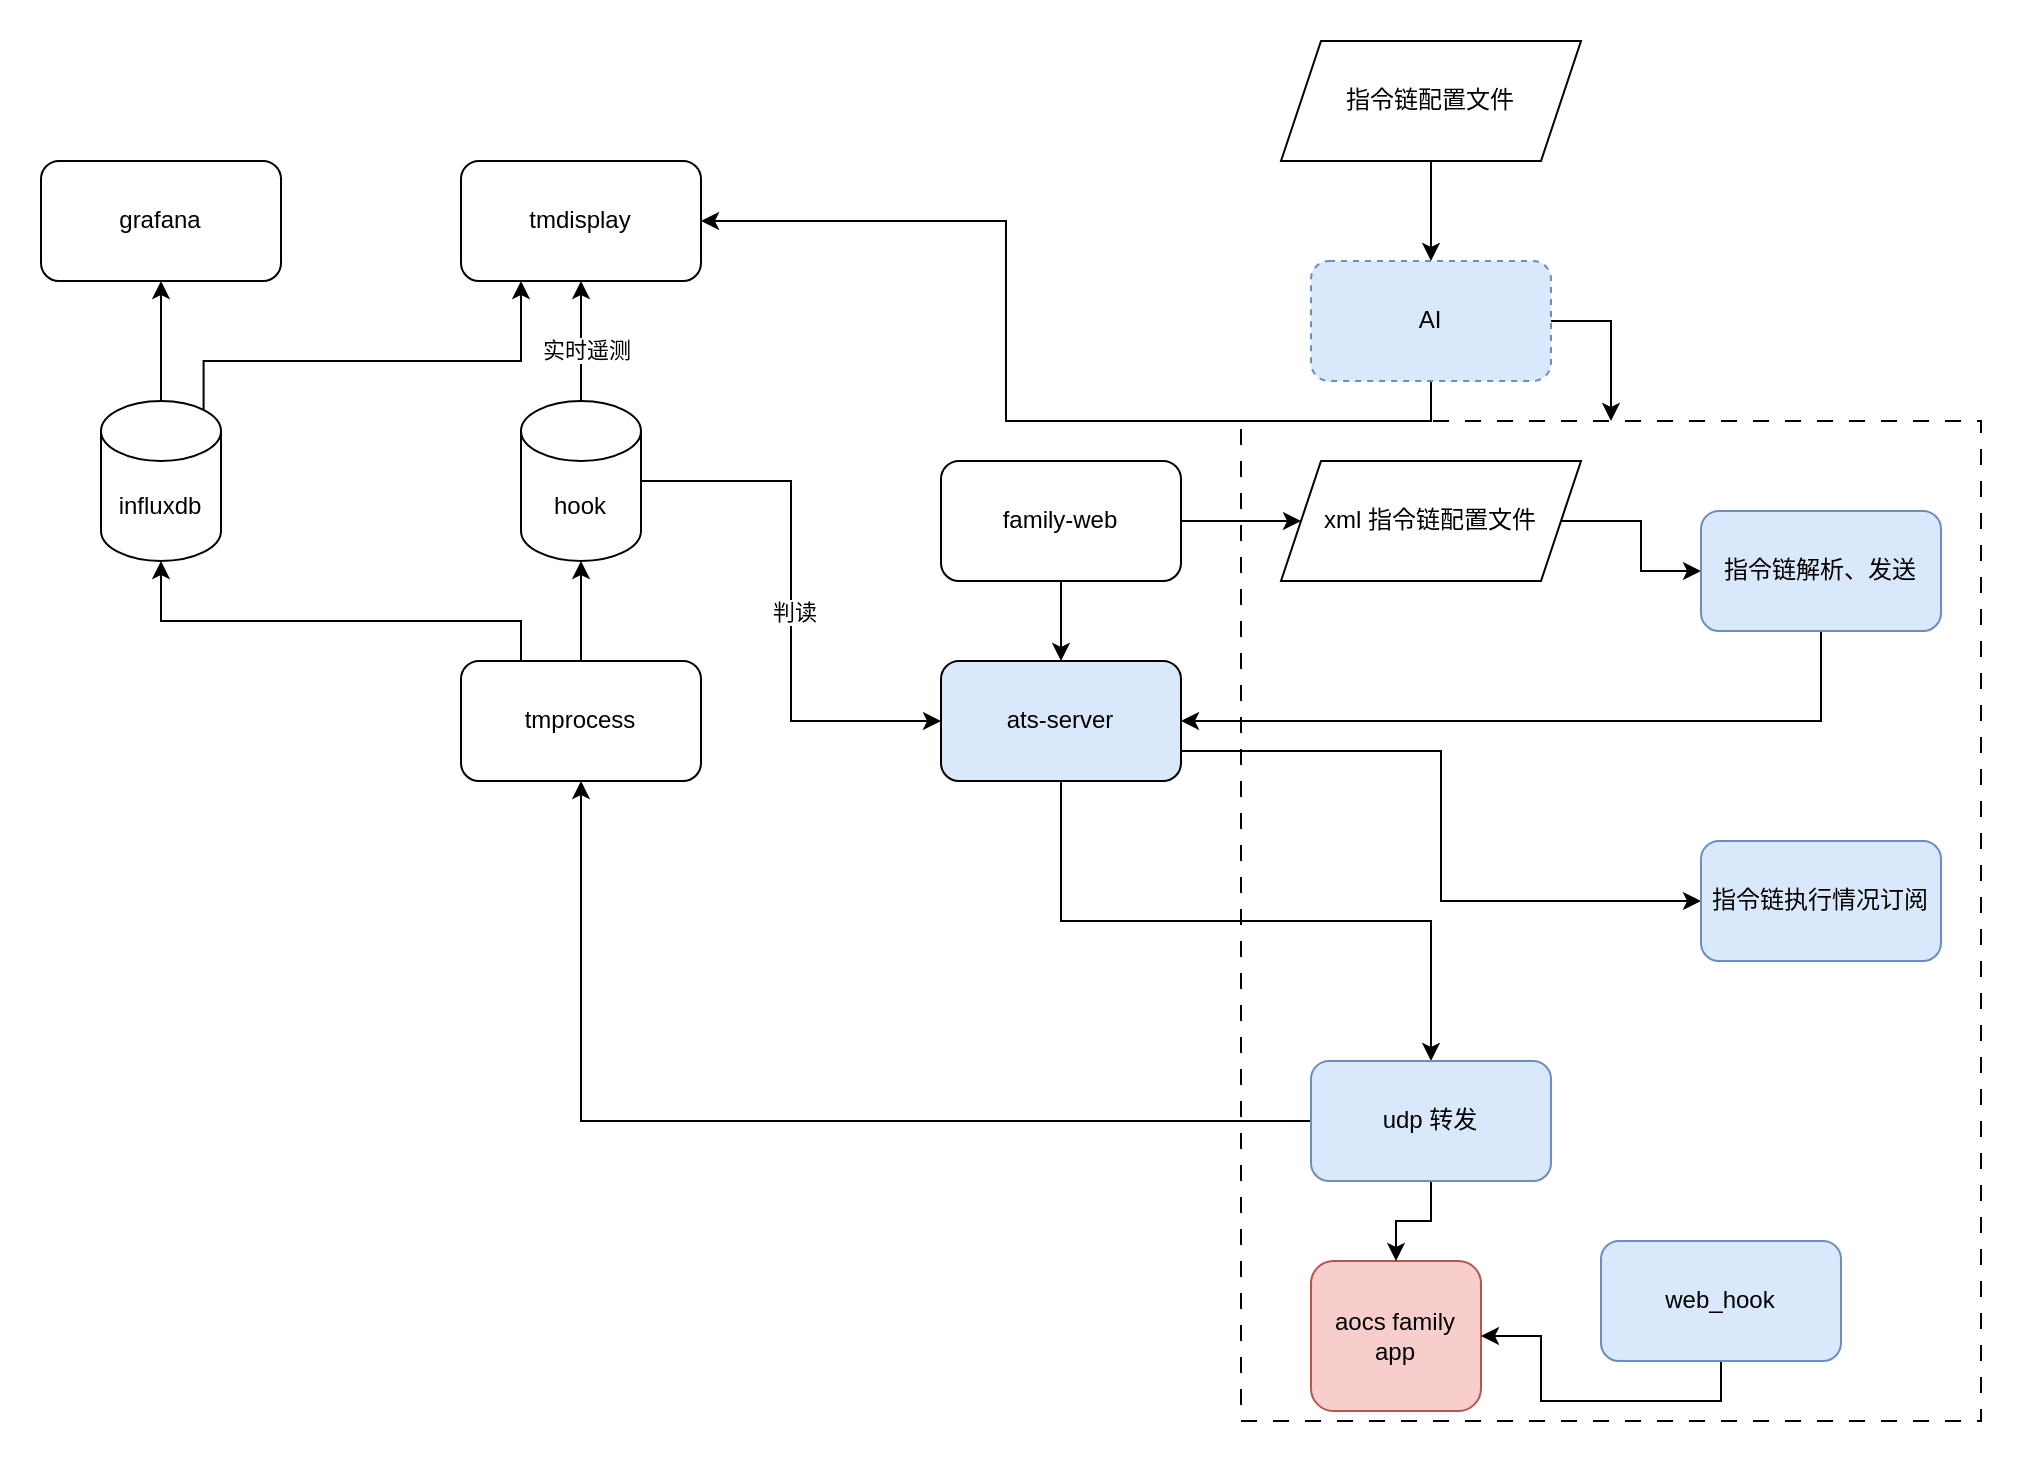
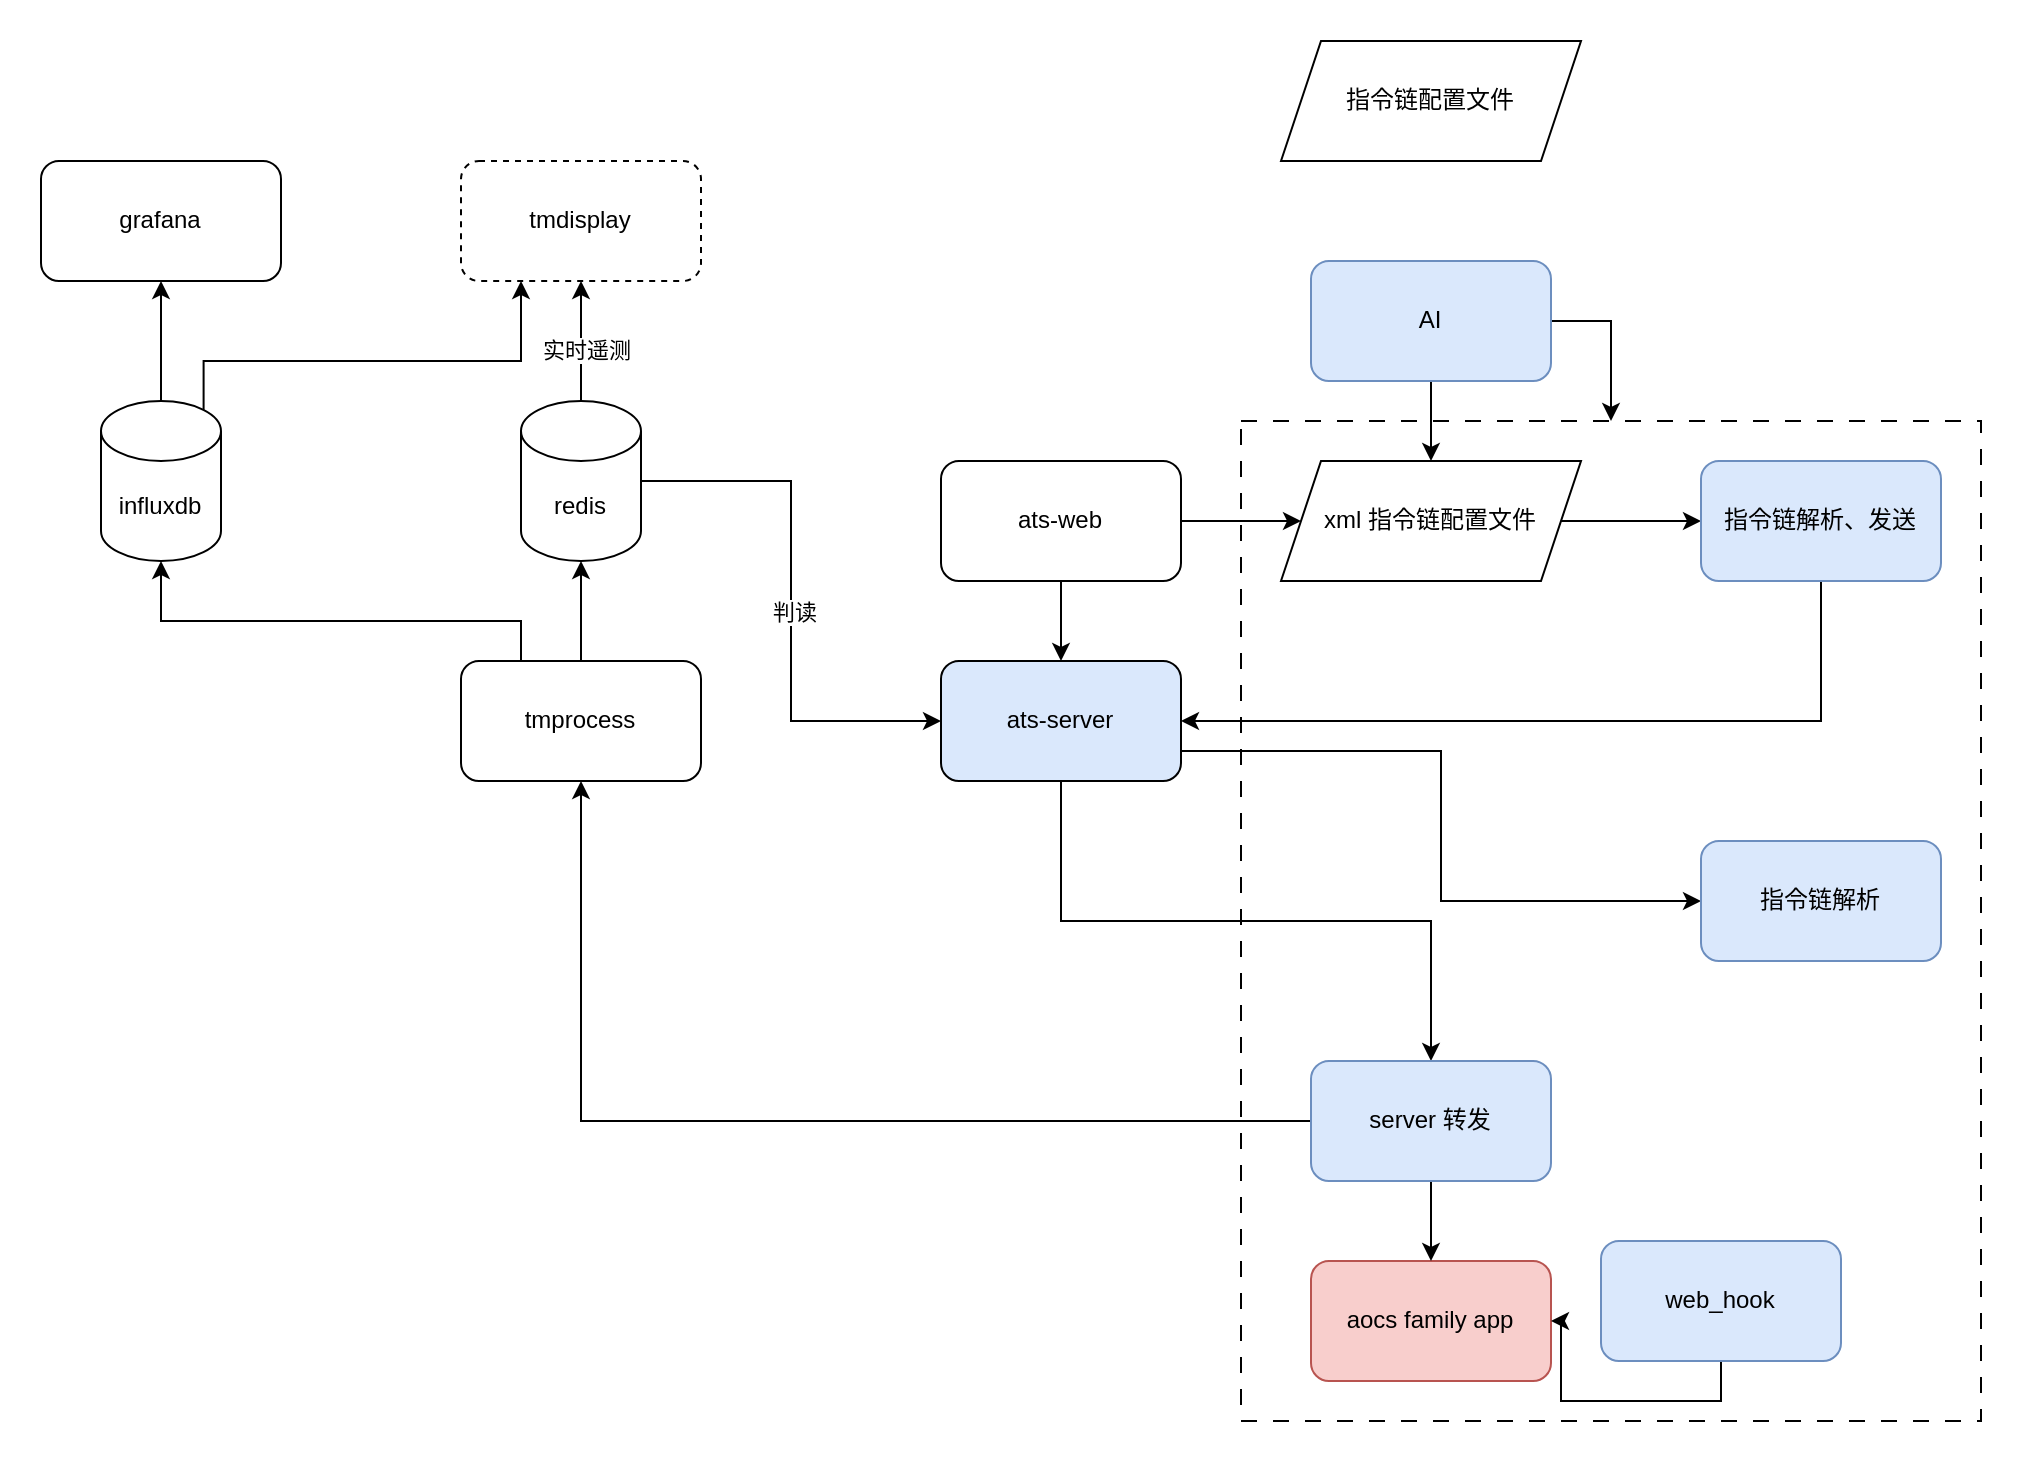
edge "指令链配置文件" -> "AI": removed
node "tmdisplay": style solid -> dashed
edge "AI" -> "tmdisplay": now "AI" -> "xml 指令链配置文件"
node "AI": style dashed -> solid
node "hook": label "hook" -> "redis"
node "family-web": label "family-web" -> "ats-web"
node "指令链解析、发送": moved (1821, 571) -> (1821, 521)
node "指令链执行情况订阅": label "指令链执行情况订阅" -> "指令链解析"
node "udp 转发": label "udp 转发" -> "server 转发"
node "aocs family app": size 170x150 -> 240x120
